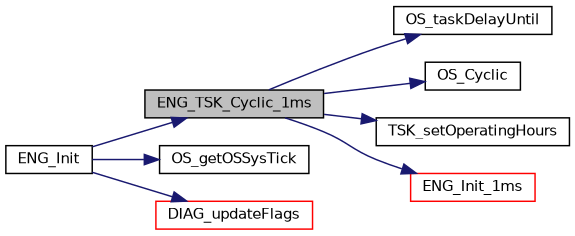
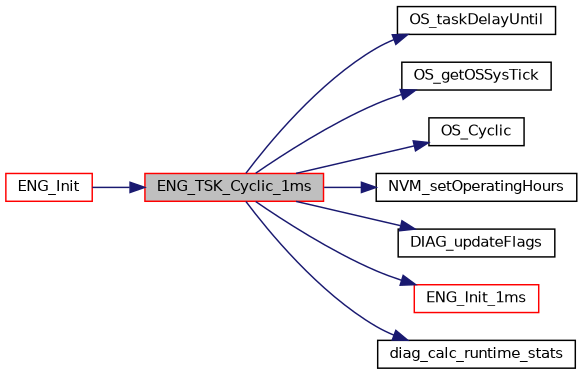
node "ENG_TSK_Cyclic_1ms": color black -> red
node "TSK_setOperatingHours": label "TSK_setOperatingHours" -> "NVM_setOperatingHours"
node "ENG_Init": color black -> red
edge "ENG_Init" -> "OS_getOSSysTick": now "ENG_TSK_Cyclic_1ms" -> "OS_getOSSysTick"
edge "ENG_Init" -> "DIAG_updateFlags": now "ENG_TSK_Cyclic_1ms" -> "DIAG_updateFlags"
node "DIAG_updateFlags": color red -> black
node "diag_calc_runtime_stats": added
